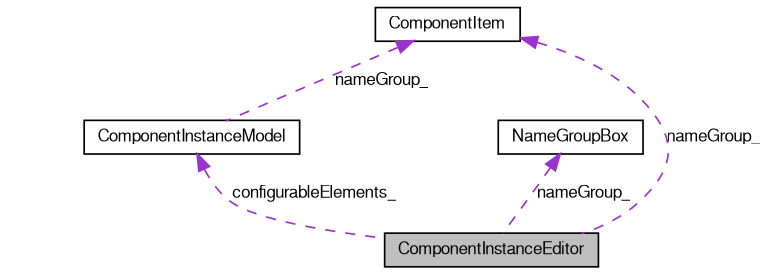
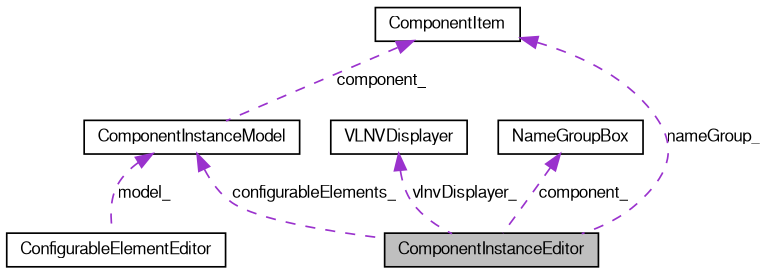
edge "ComponentInstanceModel" -> "ComponentItem": label "nameGroup_" -> "component_"
node "VLNVDisplayer": added
edge "ComponentInstanceEditor" -> "NameGroupBox": label "nameGroup_" -> "component_"
node "ConfigurableElementEditor": added
